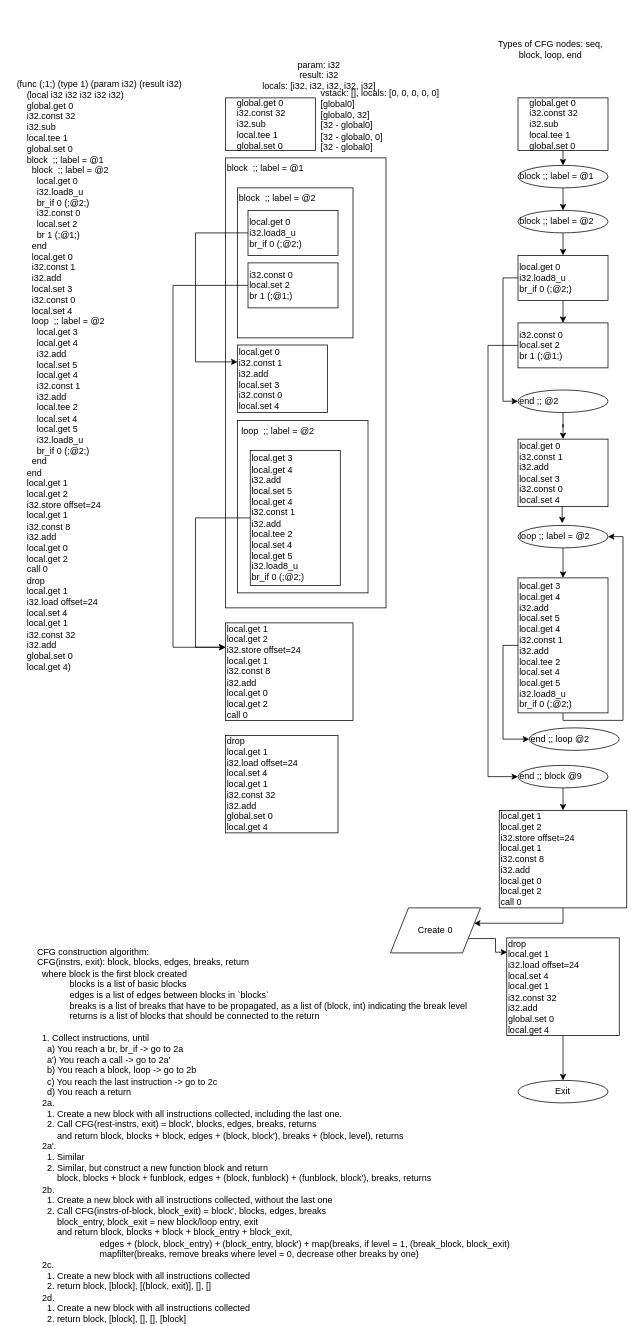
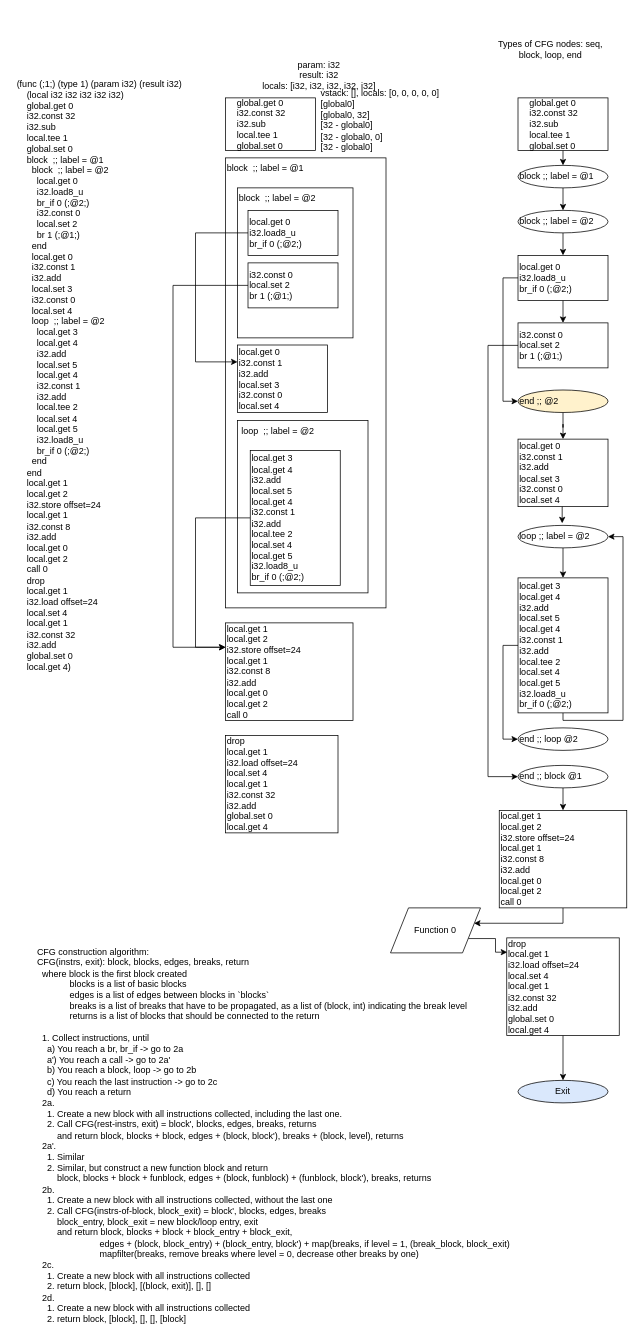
node "end ;; @2": fillcolor #ffffff -> #fff2cc
node "end ;; loop @2": moved (574, 739) -> (563, 739)
node "end ;; block @9": label "end ;; block @9" -> "end ;; block @1"
node "Create 0": label "Create 0" -> "Function 0"
node "Exit": fillcolor #ffffff -> #dae8fc
